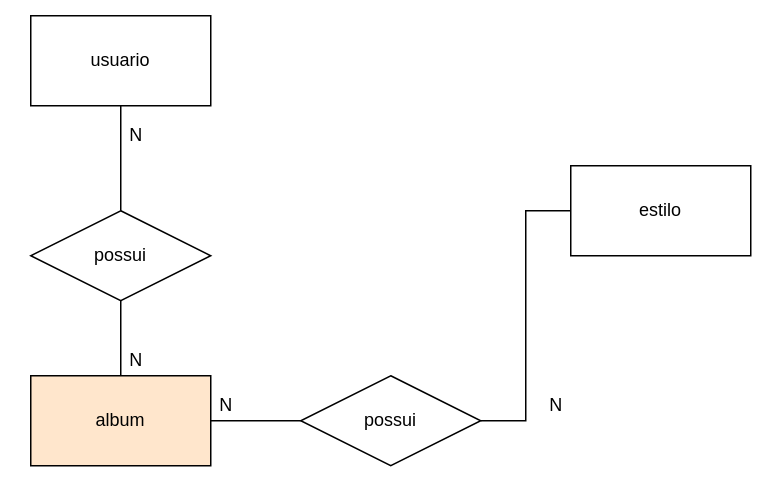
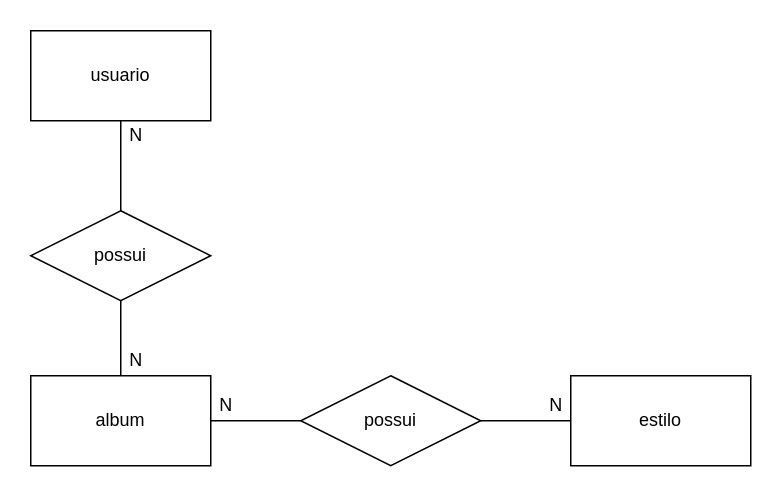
node "usuario": moved (121, 61) -> (121, 76)
node "estilo": moved (661, 211) -> (661, 421)
node "album": fillcolor #ffe6cc -> #ffffff
